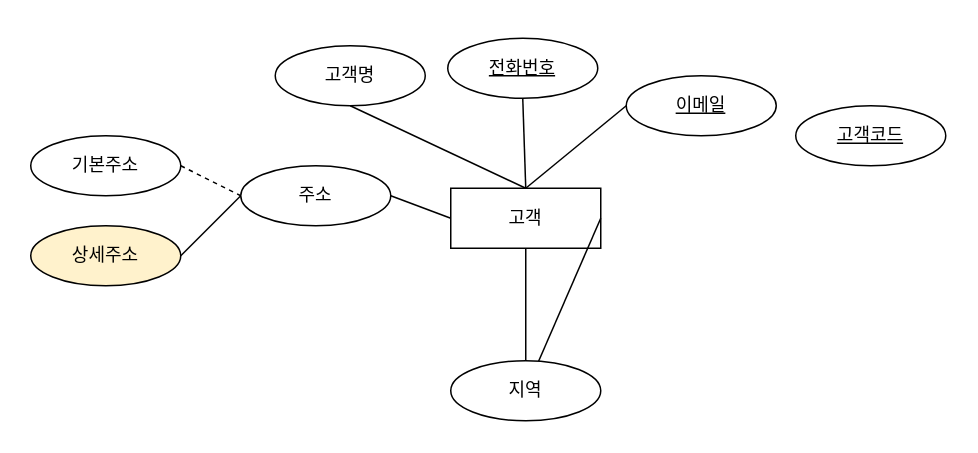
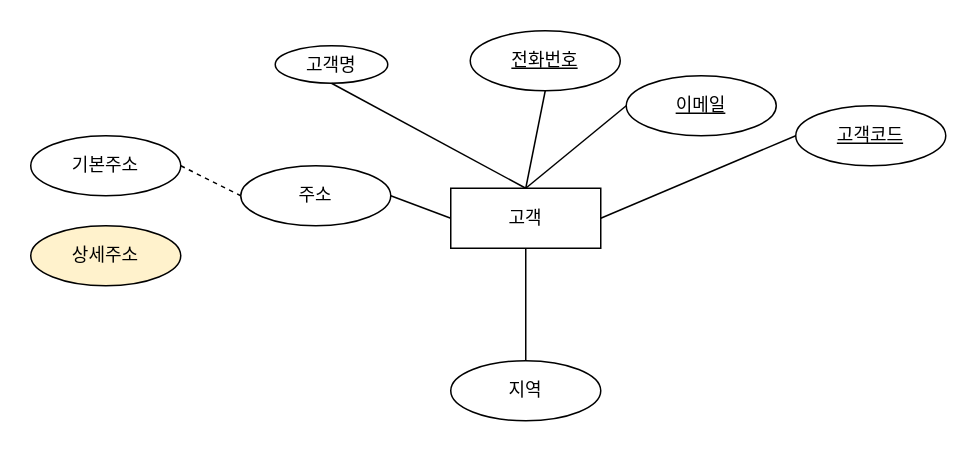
node "전화번호": moved (523, 68) -> (545, 61)
node "고객명": size 150x60 -> 113x38
edge "주소" -- "상세주소": removed
edge "고객" -- "지역": now "고객" -- "고객코드"
